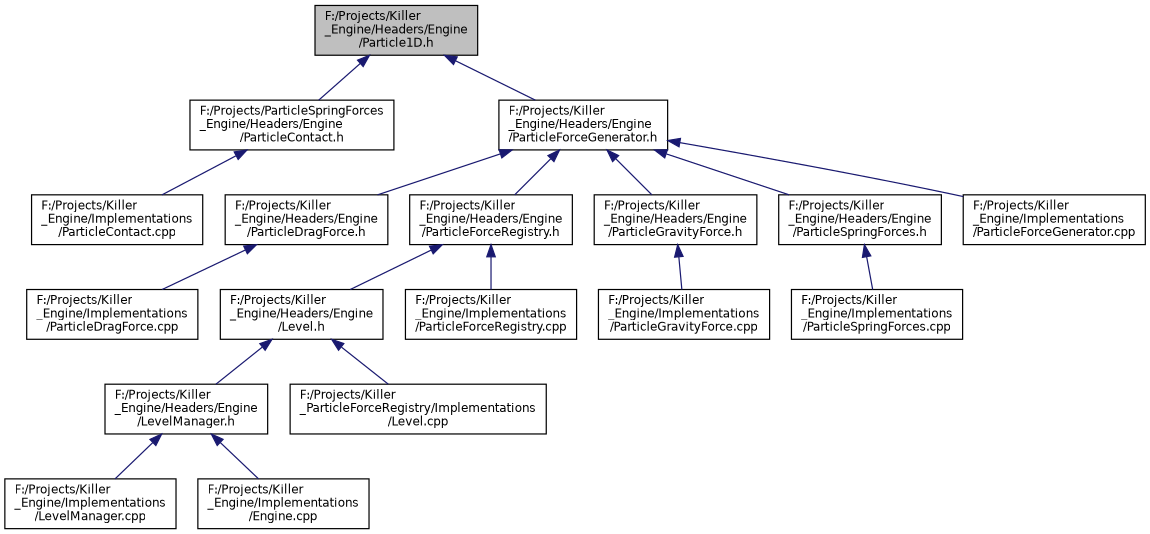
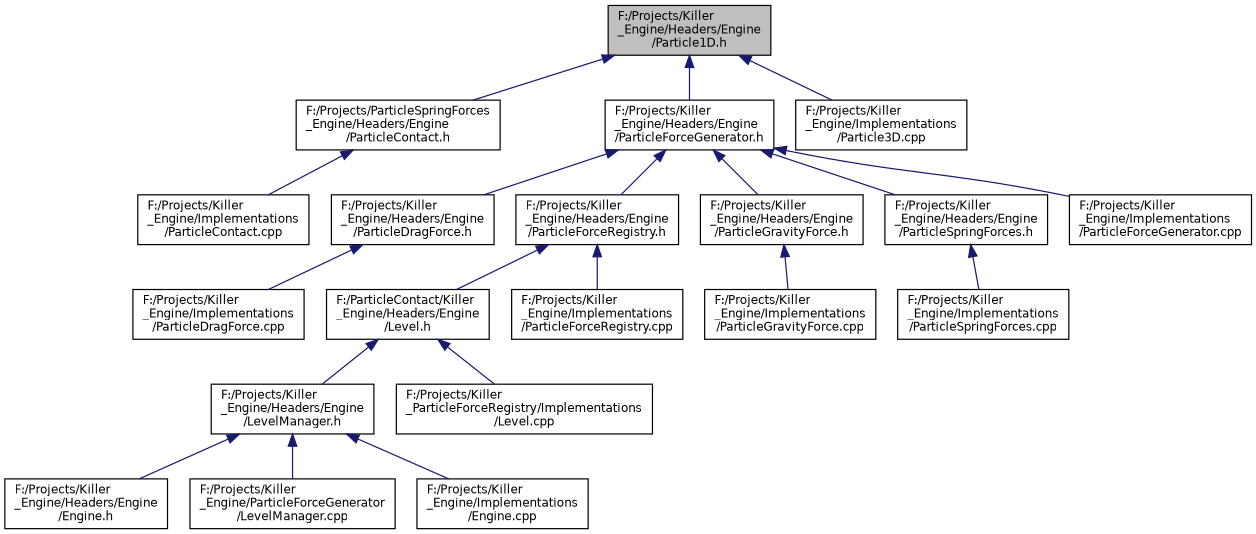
node "F:/Projects/Killer _Engine/Implementations /Particle3D.cpp": added
node "F:/Projects/Killer _Engine/Headers/Engine /Level.h": label "F:/Projects/Killer _Engine/Headers/Engine /Level.h" -> "F:/ParticleContact/Killer _Engine/Headers/Engine /Level.h"
node "F:/Projects/Killer _Engine/Headers/Engine /Engine.h": added
node "F:/Projects/Killer _Engine/Implementations /LevelManager.cpp": label "F:/Projects/Killer _Engine/Implementations /LevelManager.cpp" -> "F:/Projects/Killer _Engine/ParticleForceGenerator /LevelManager.cpp"
